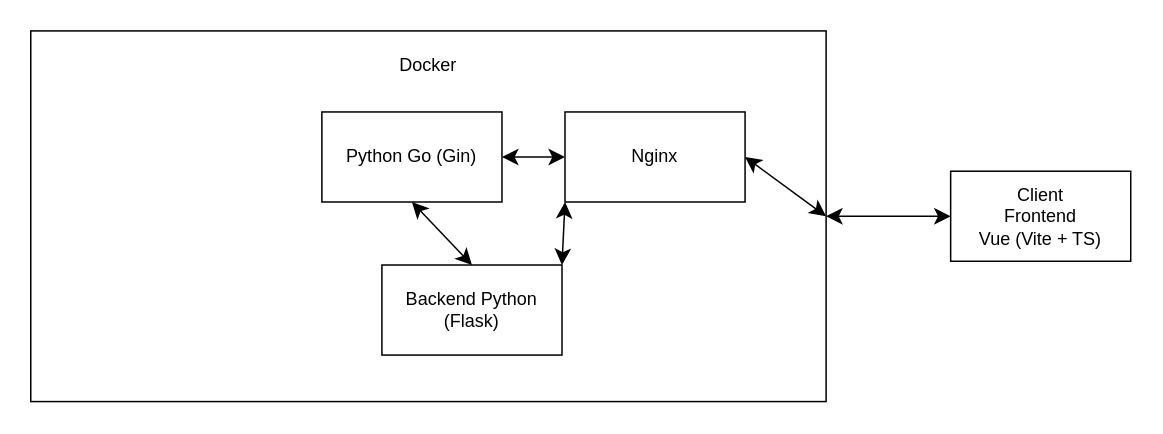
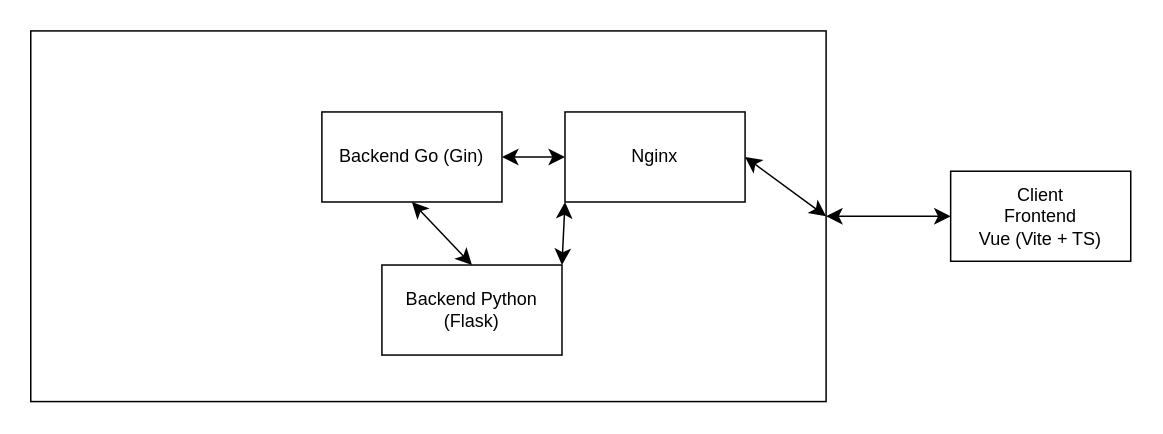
node "Docker": removed
node "Python Go (Gin)": label "Python Go (Gin)" -> "Backend Go (Gin)"
